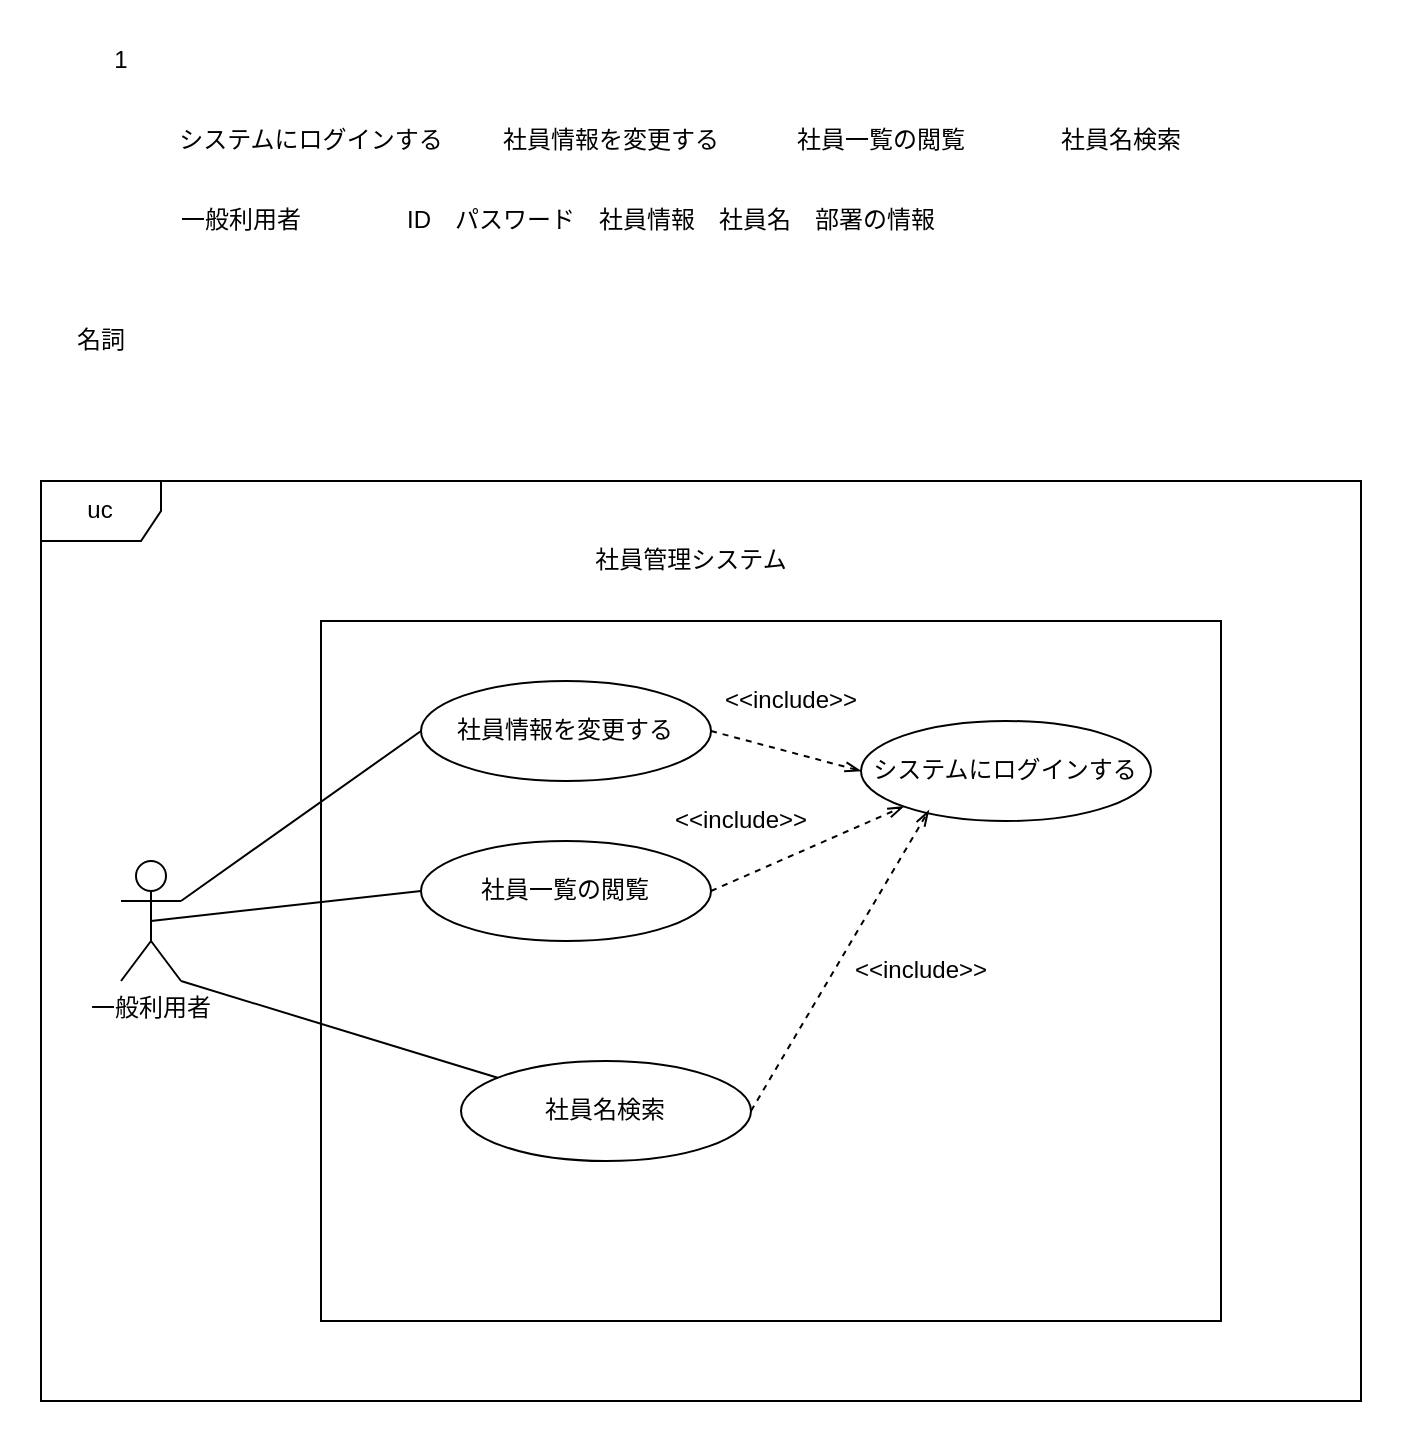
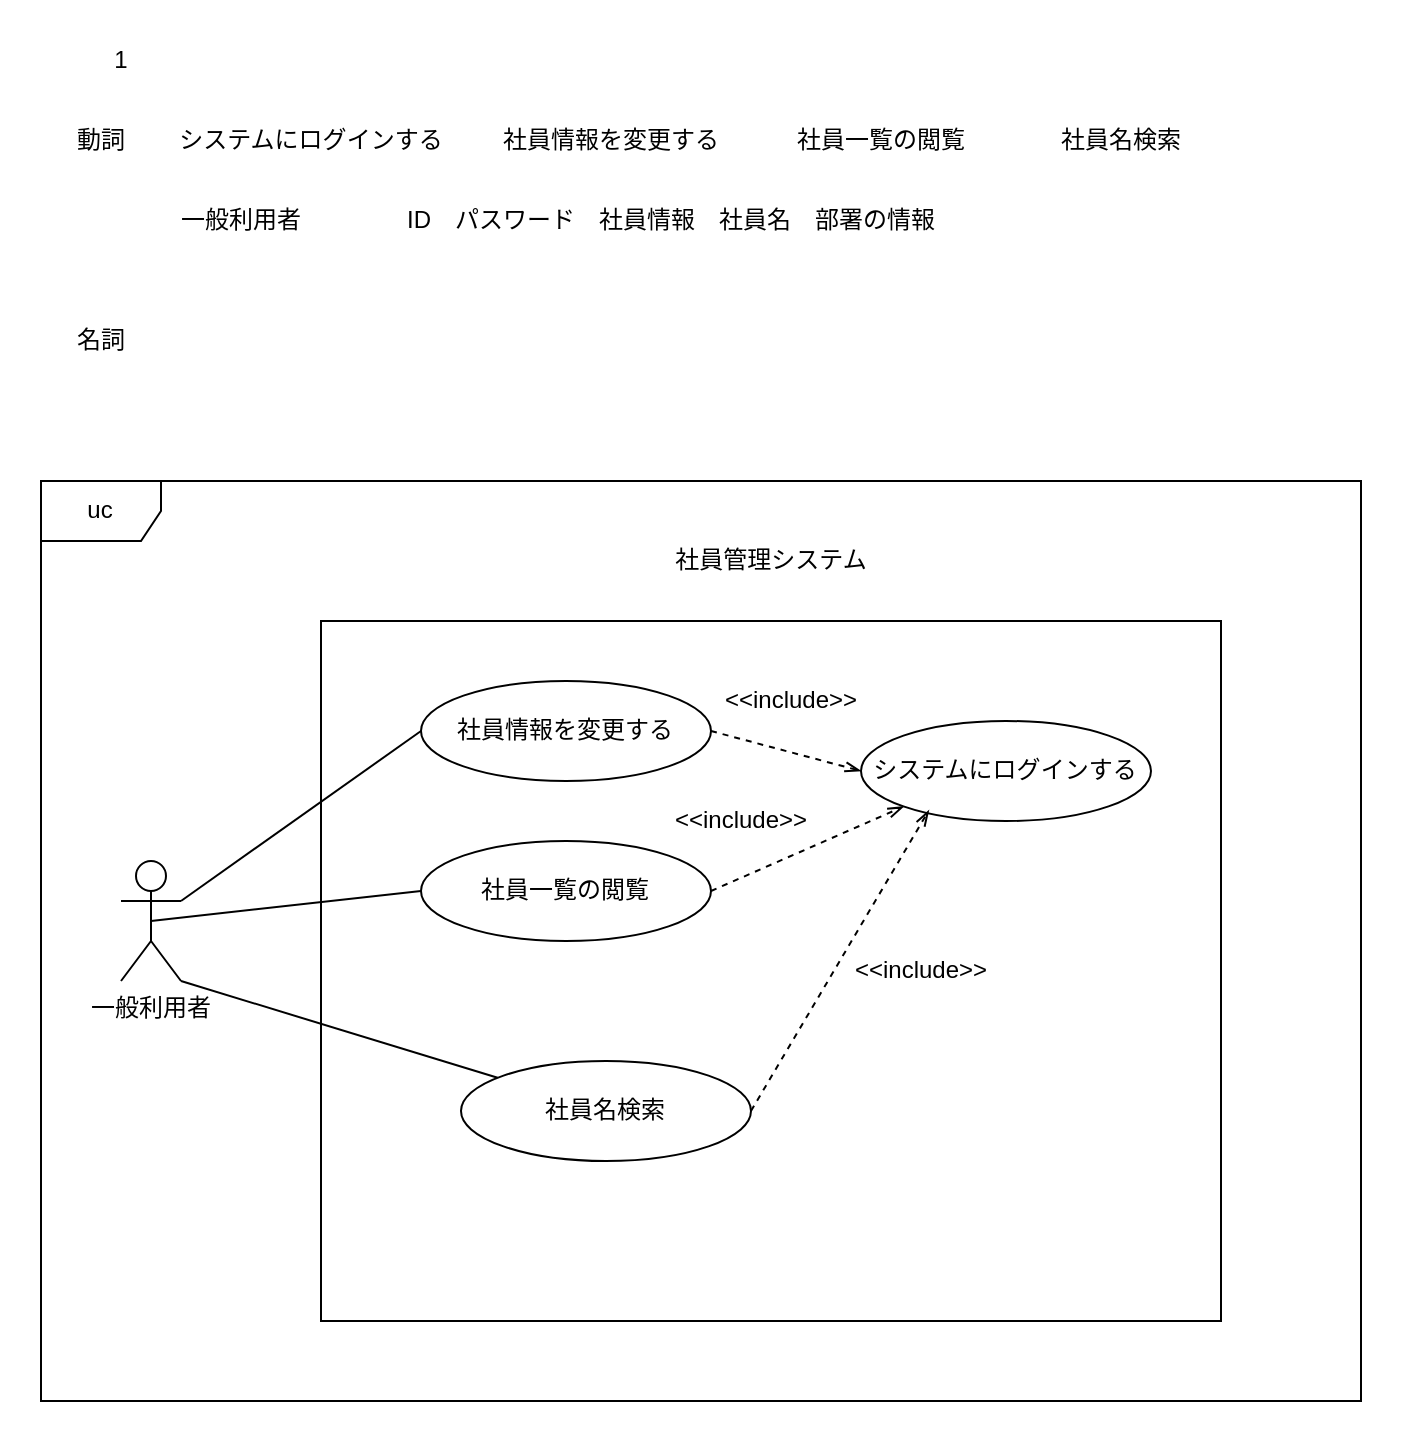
node "動詞": added
node "社員管理システム": moved (691, 561) -> (771, 561)
